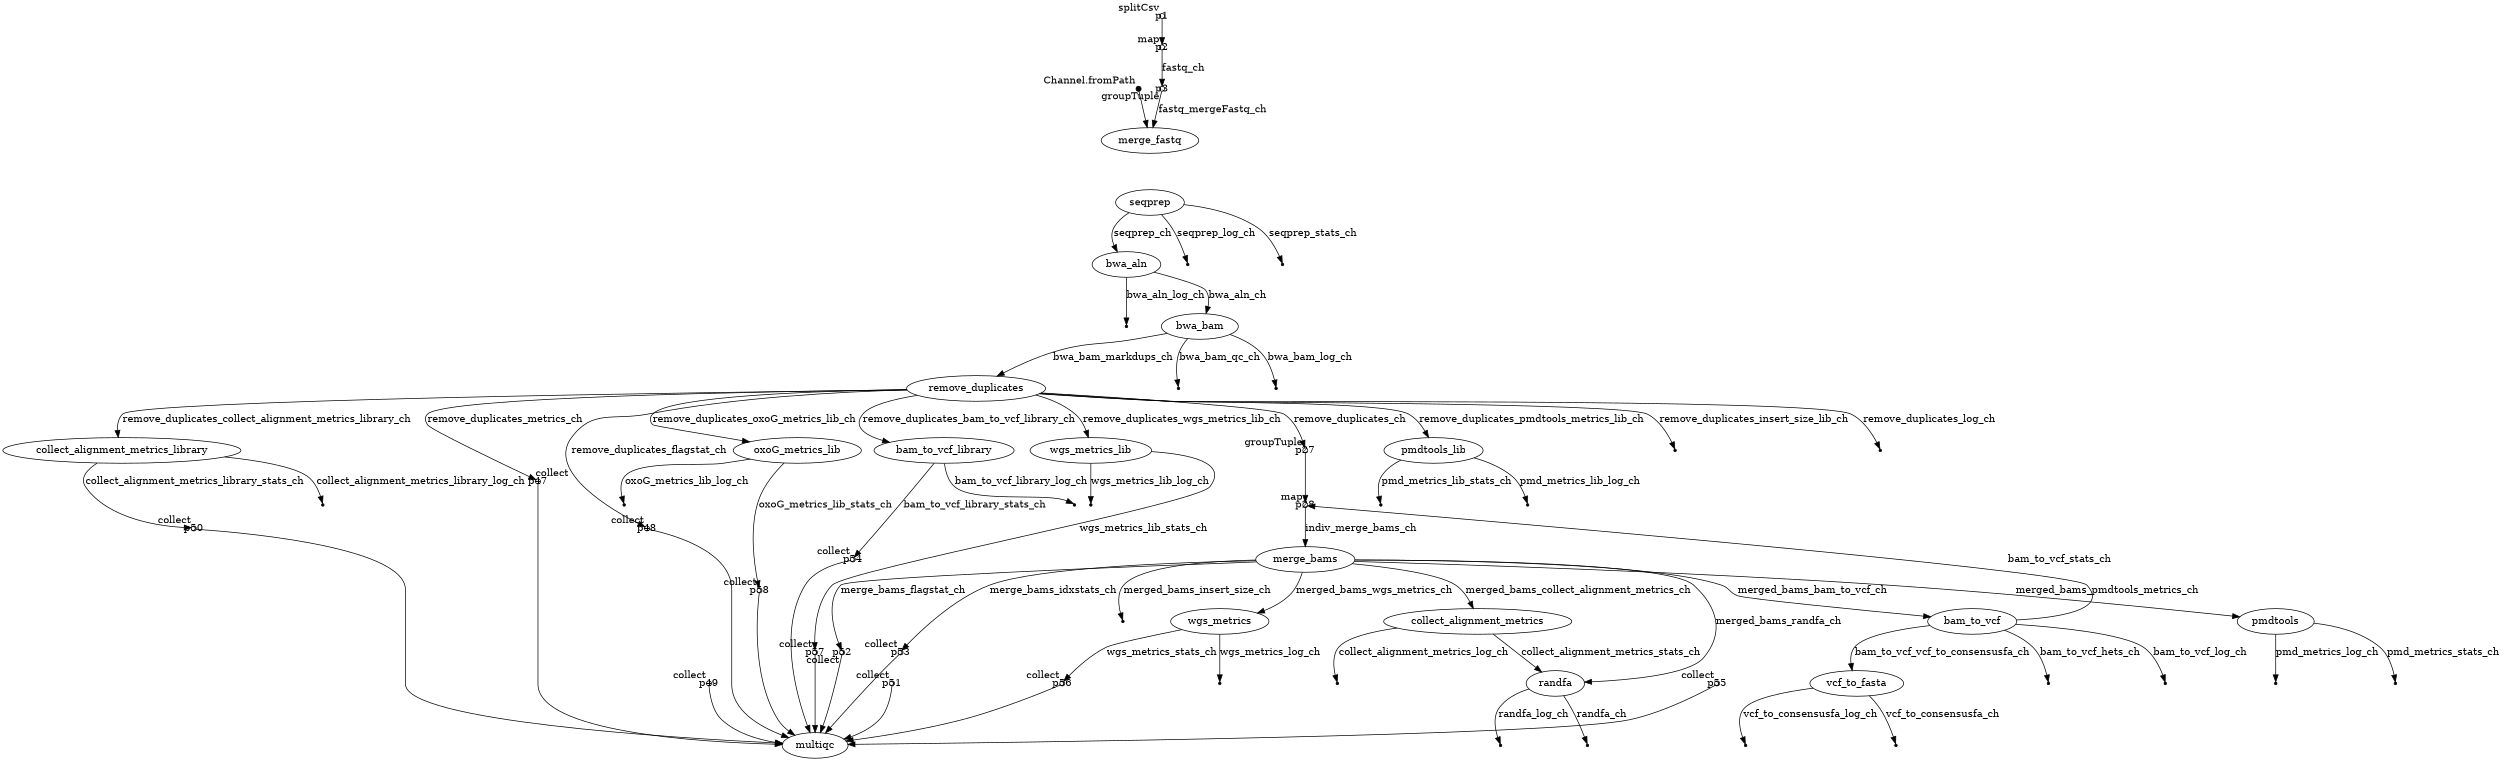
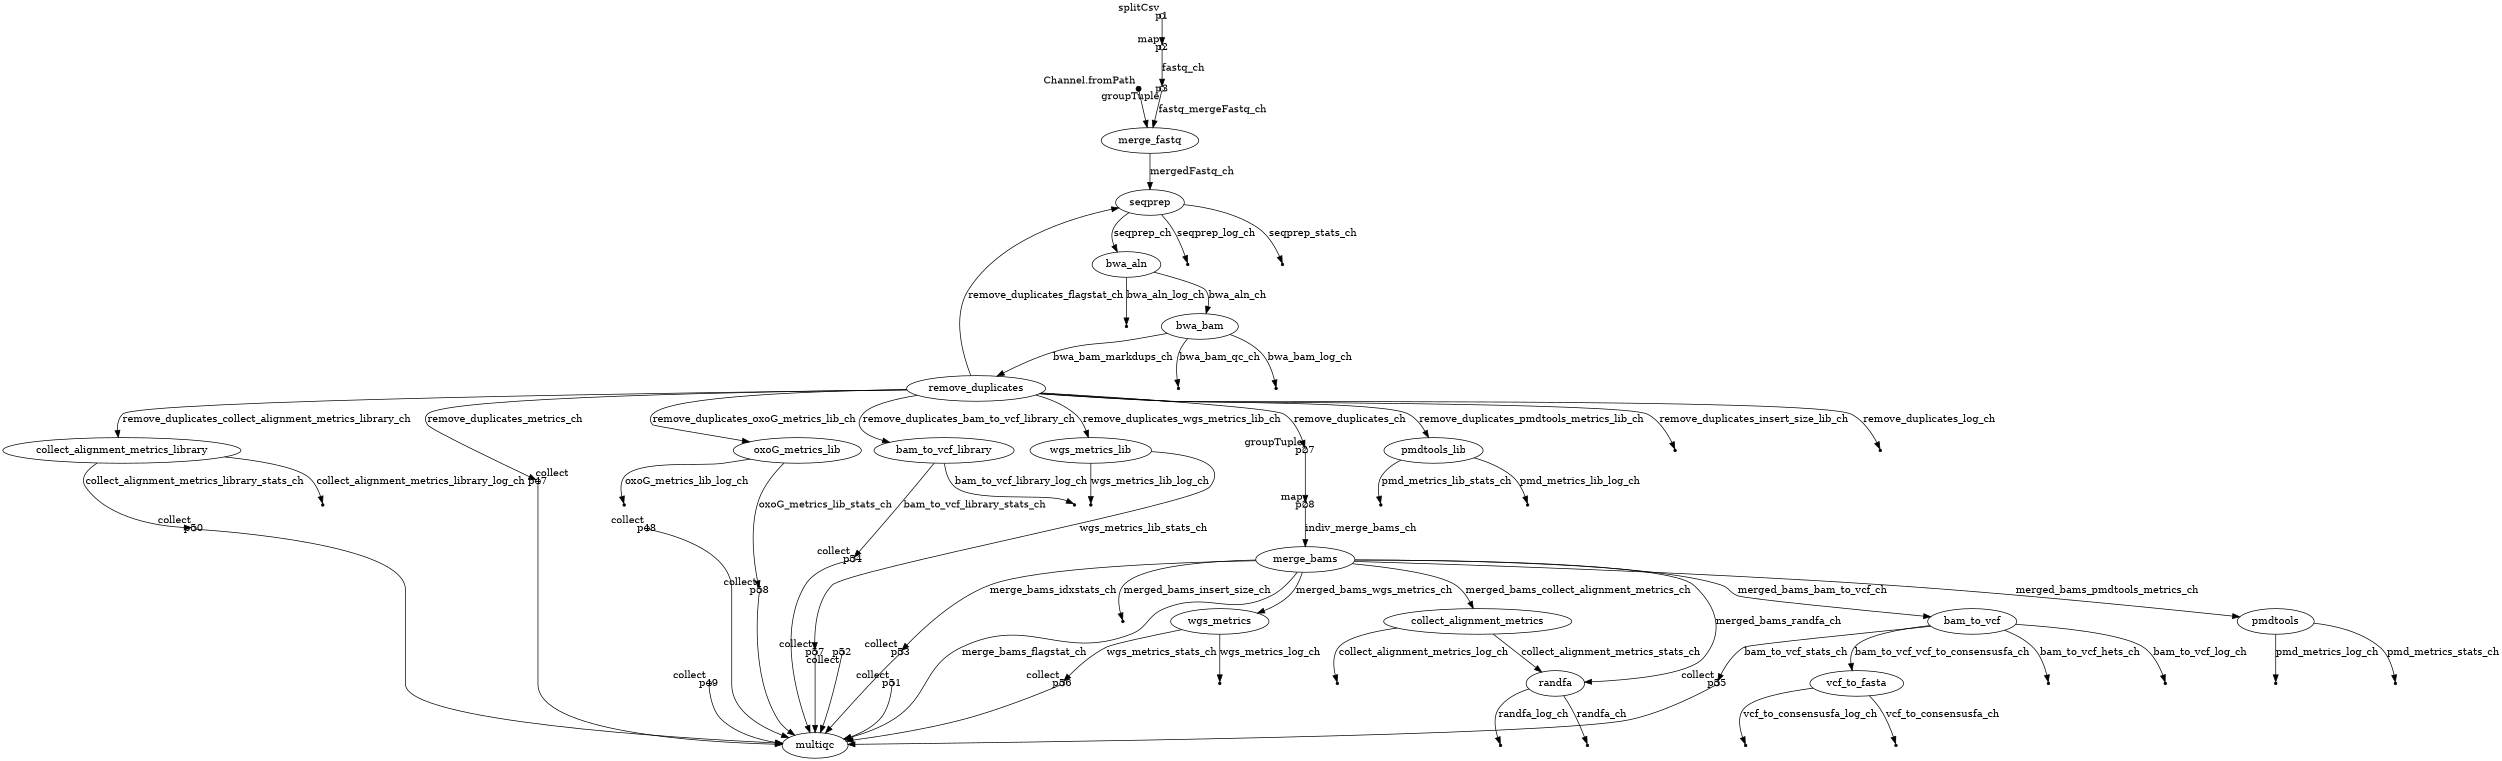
edge "merge_fastq" -> "seqprep": added, label "mergedFastq_ch"
edge "remove_duplicates" -> "p48 collect": now "remove_duplicates" -> "seqprep"
edge "bam_to_vcf" -> "p28 map": now "bam_to_vcf" -> "p55 collect"
edge "merge_bams" -> "p52 collect": now "merge_bams" -> "multiqc"
